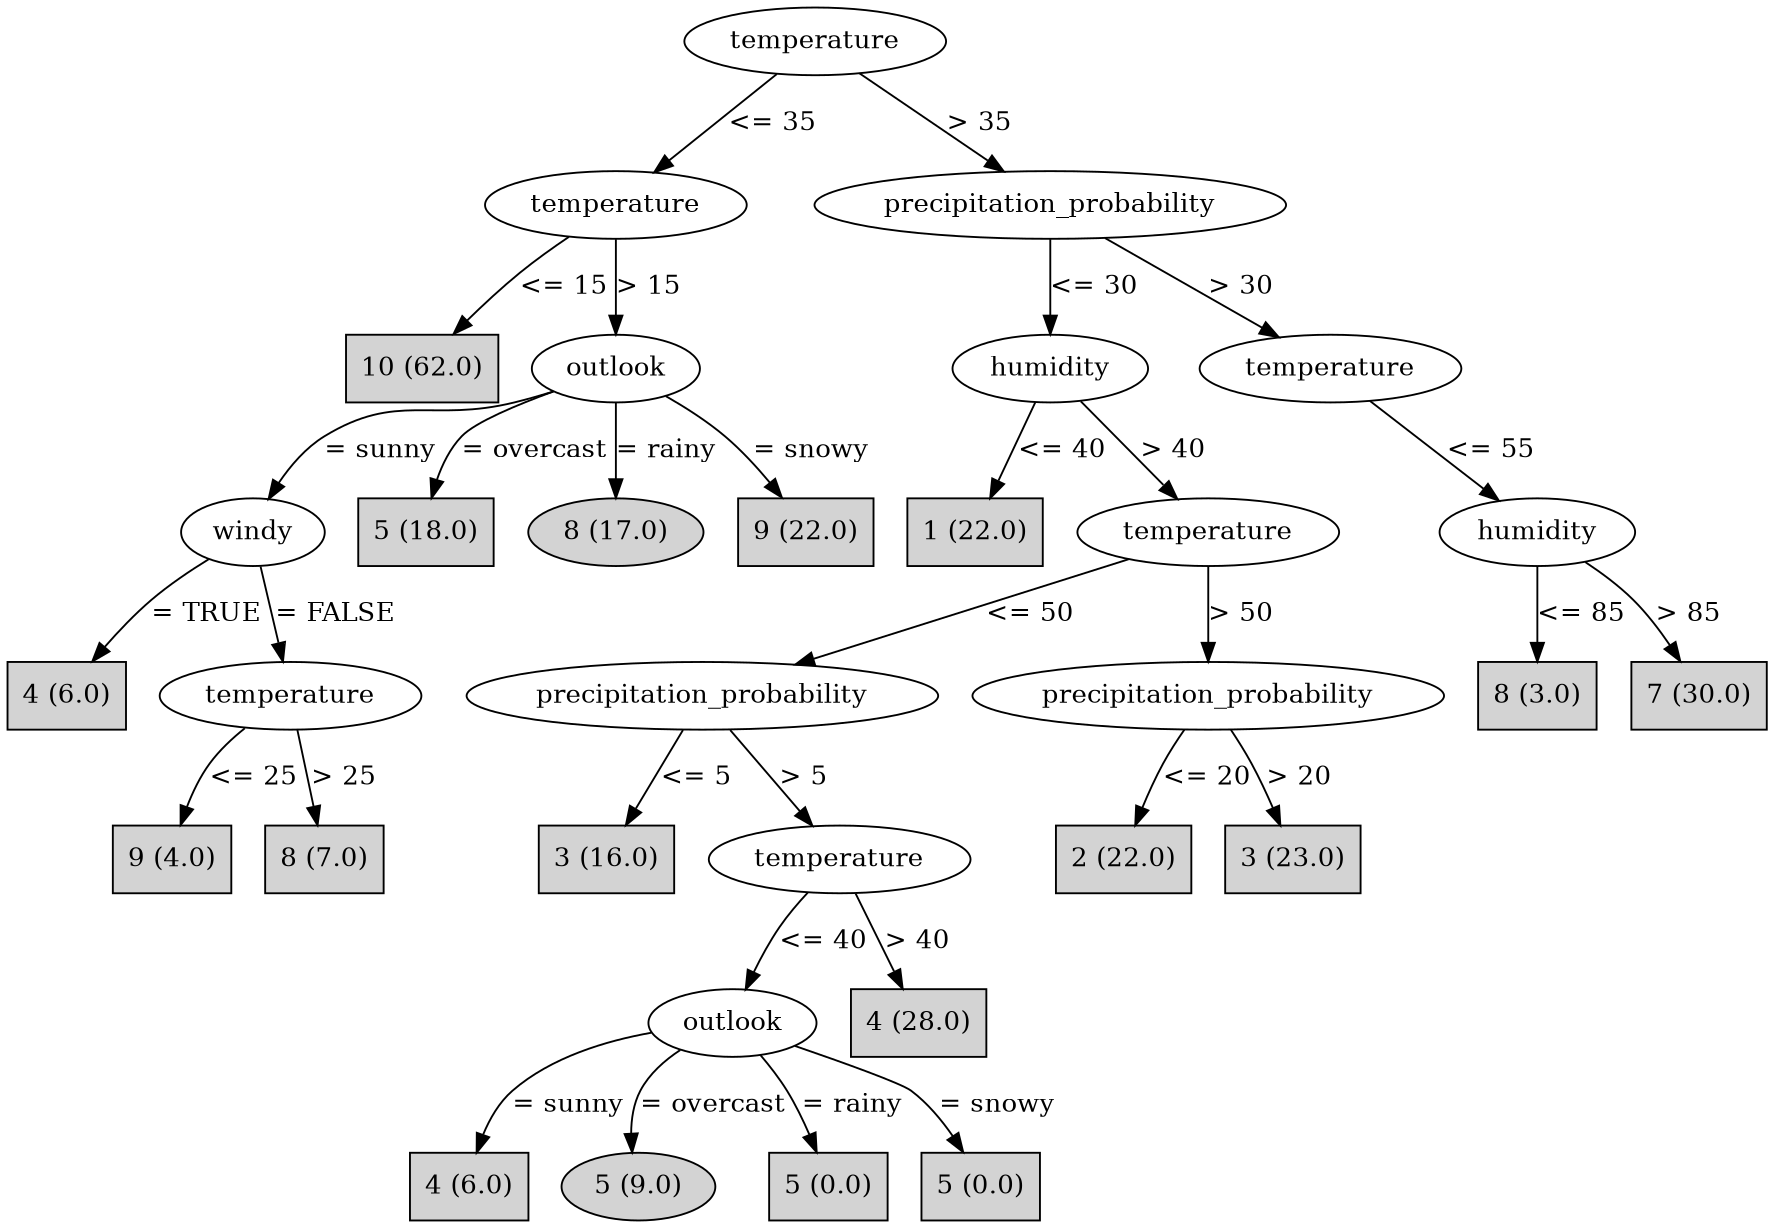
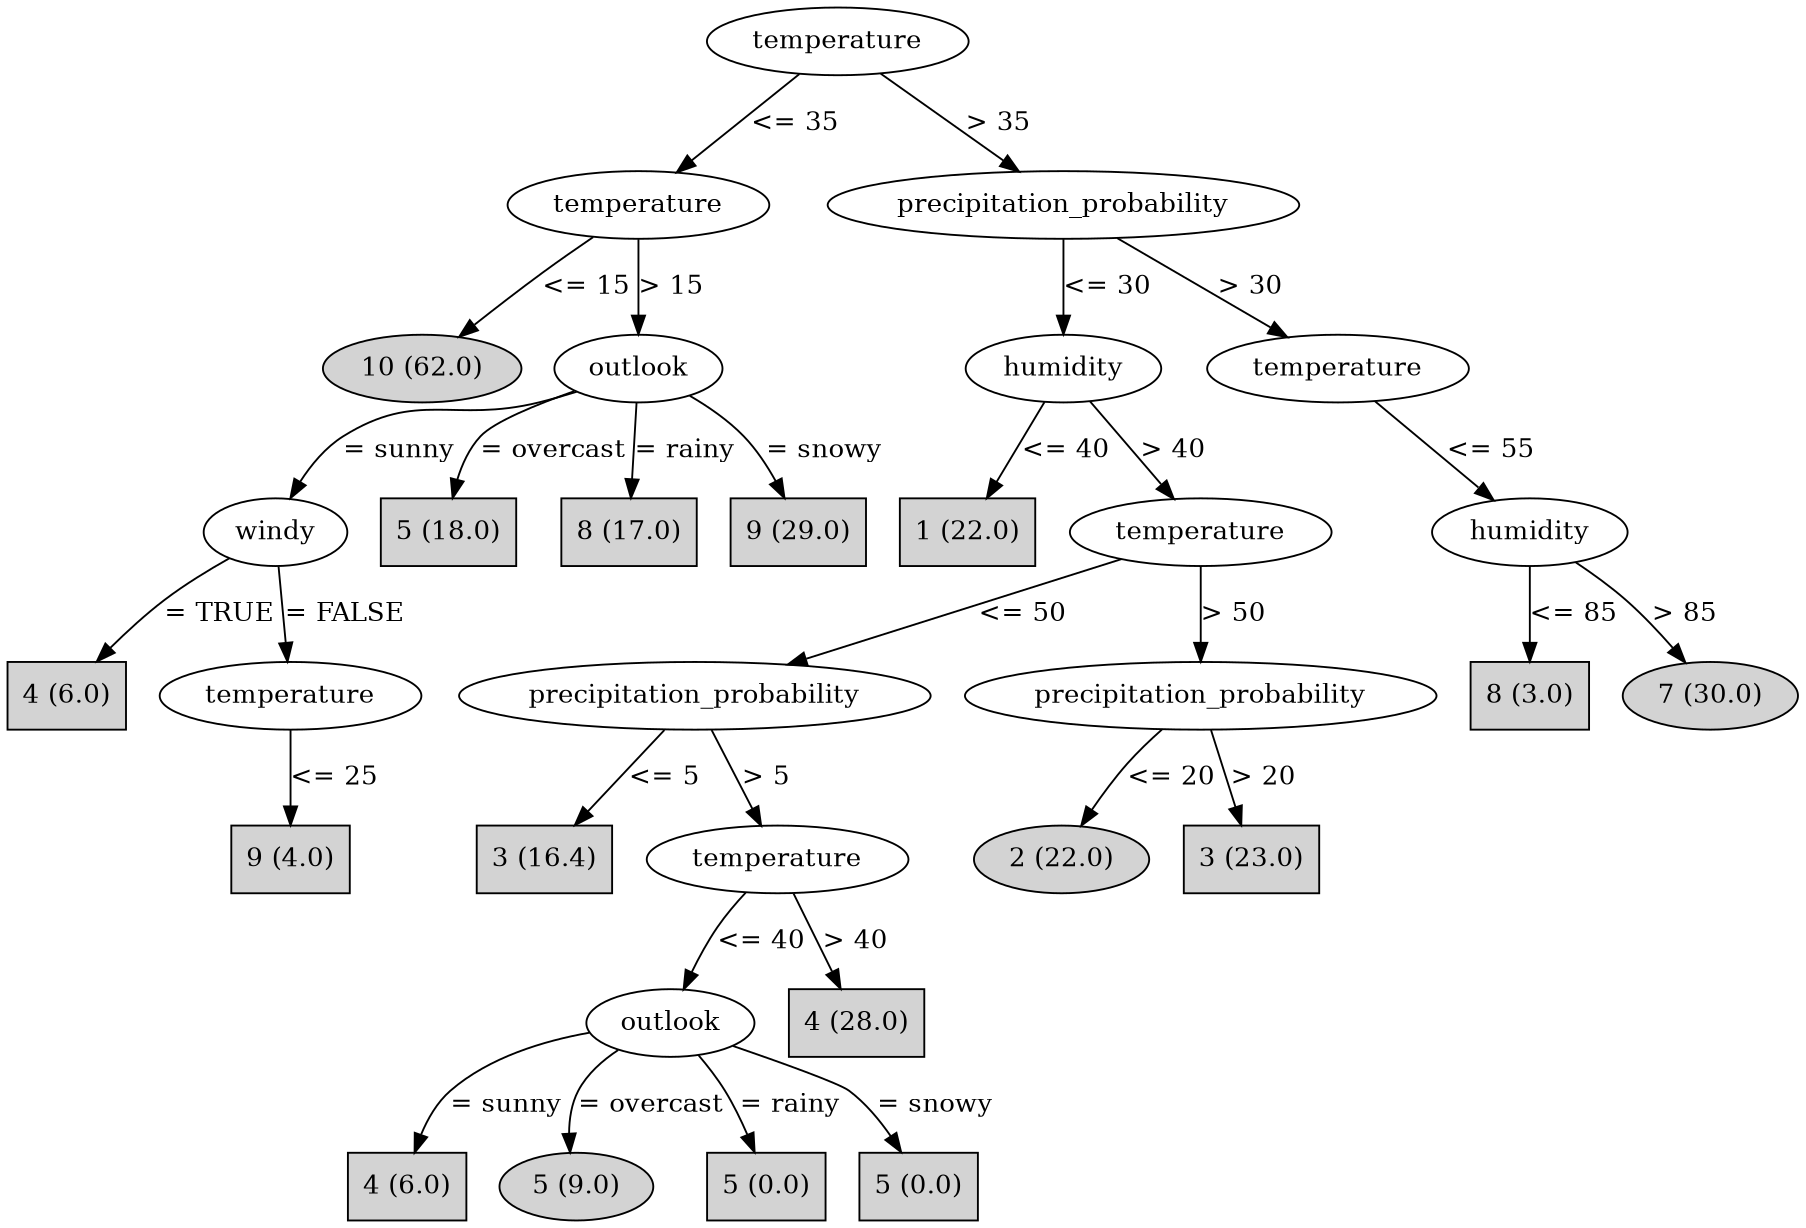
node "10 (62.0)": shape box -> ellipse
node "8 (17.0)": shape ellipse -> box
node "9 (22.0)": label "9 (22.0)" -> "9 (29.0)"
node "7 (30.0)": shape box -> ellipse
node "8 (7.0)": removed
node "3 (16.0)": label "3 (16.0)" -> "3 (16.4)"
node "2 (22.0)": shape box -> ellipse
